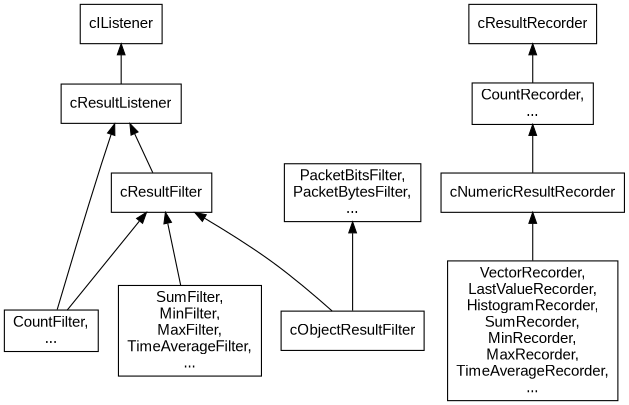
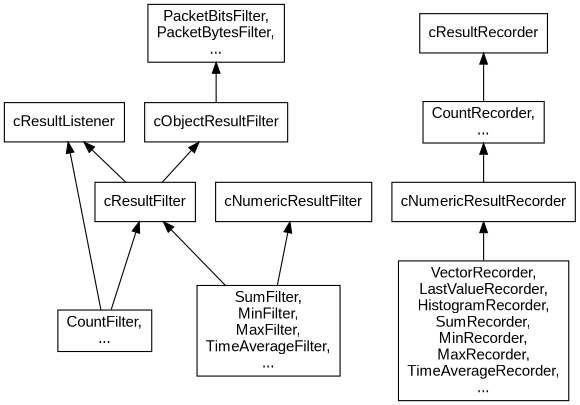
node "cIListener": removed
node "cNumericResultFilter": added
edge "cObjectResultFilter" -> "cResultFilter": reversed
